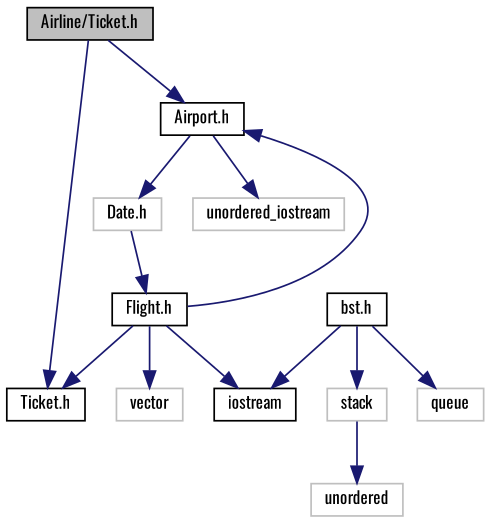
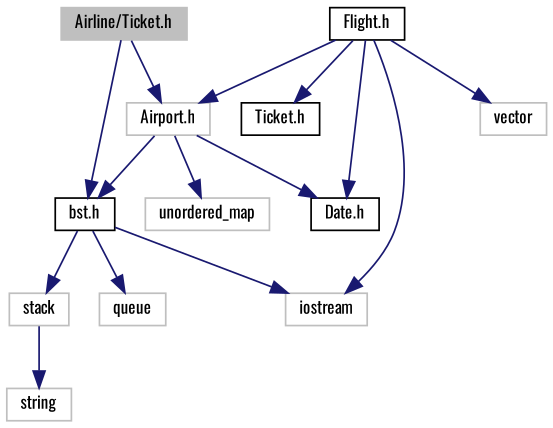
node "Airline/Ticket.h": color black -> grey75
node "Airport.h": color black -> grey75
edge "Airport.h" -> "bst.h": added
edge "Airline/Ticket.h" -> "Ticket.h": now "Airline/Ticket.h" -> "bst.h"
node "Date.h": color grey75 -> black
node "unordered_iostream": label "unordered_iostream" -> "unordered_map"
edge "Date.h" -> "Flight.h": reversed
node "iostream": color black -> grey75
node "unordered": label "unordered" -> "string"
